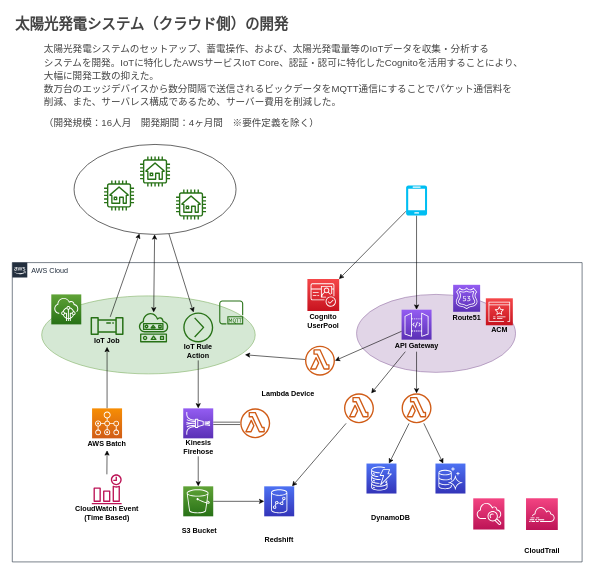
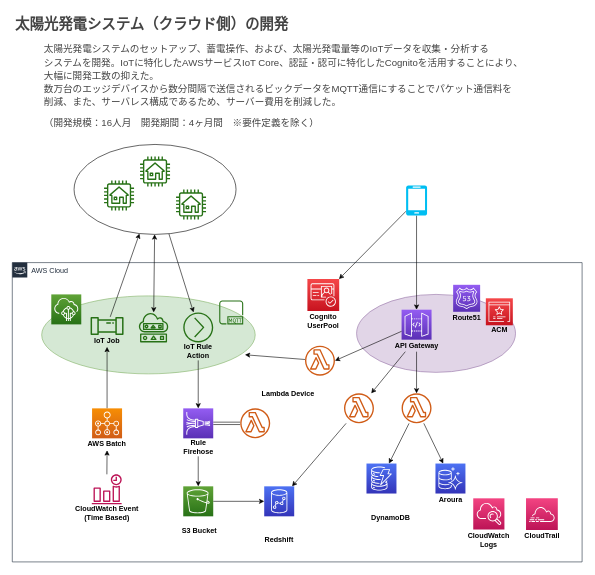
node "Kinesis Firehose": label "Kinesis Firehose" -> "Rule Firehose"
node "Aroura": added
node "CloudWatch Logs": added
node "CloudTrail": moved (542, 551) -> (542, 536)
